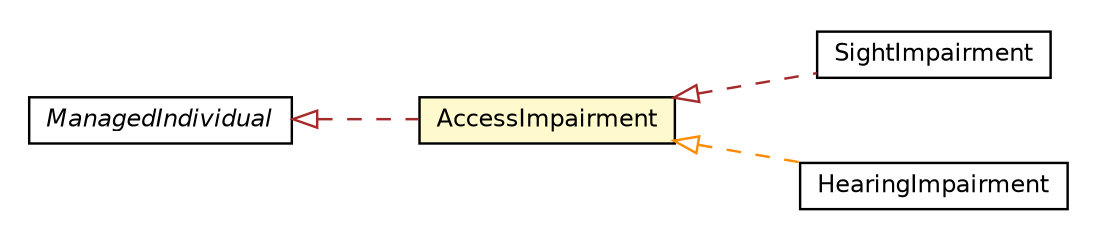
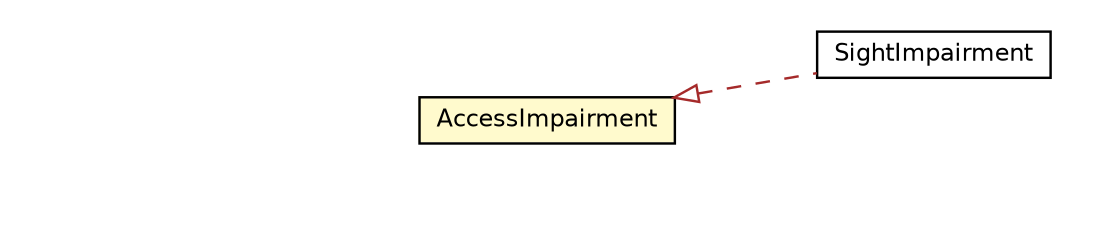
node "ManagedIndividual": removed
node "HearingImpairment": removed
